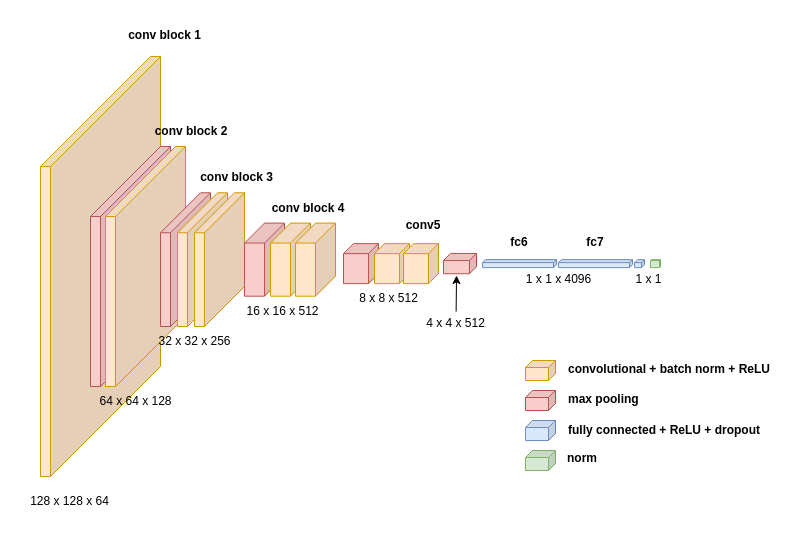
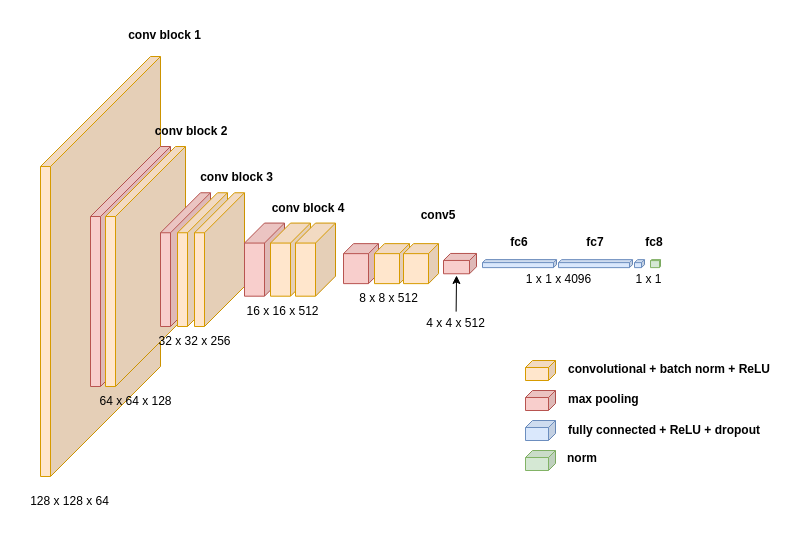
node "conv5": moved (424, 226) -> (439, 216)
node "fc8": added
